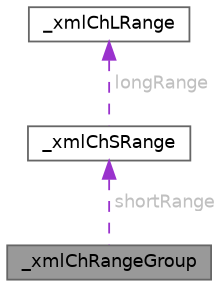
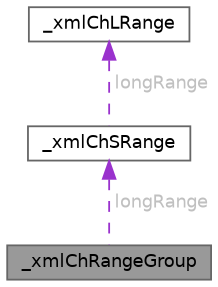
edge "_xmlChRangeGroup" -> "_xmlChSRange": label " shortRange" -> " longRange"
